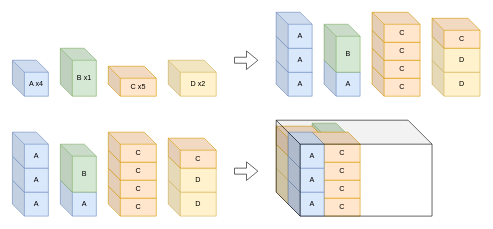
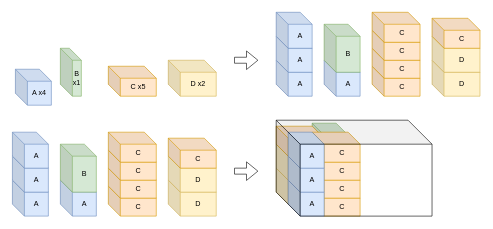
node "B x1": size 36x48 -> 21x48
node "A x4": moved (30, 78) -> (33, 87)
